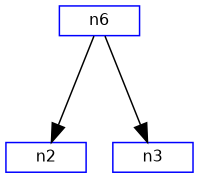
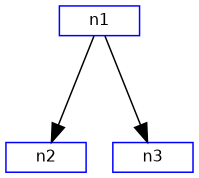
node "n6": label "n6" -> "n1"
